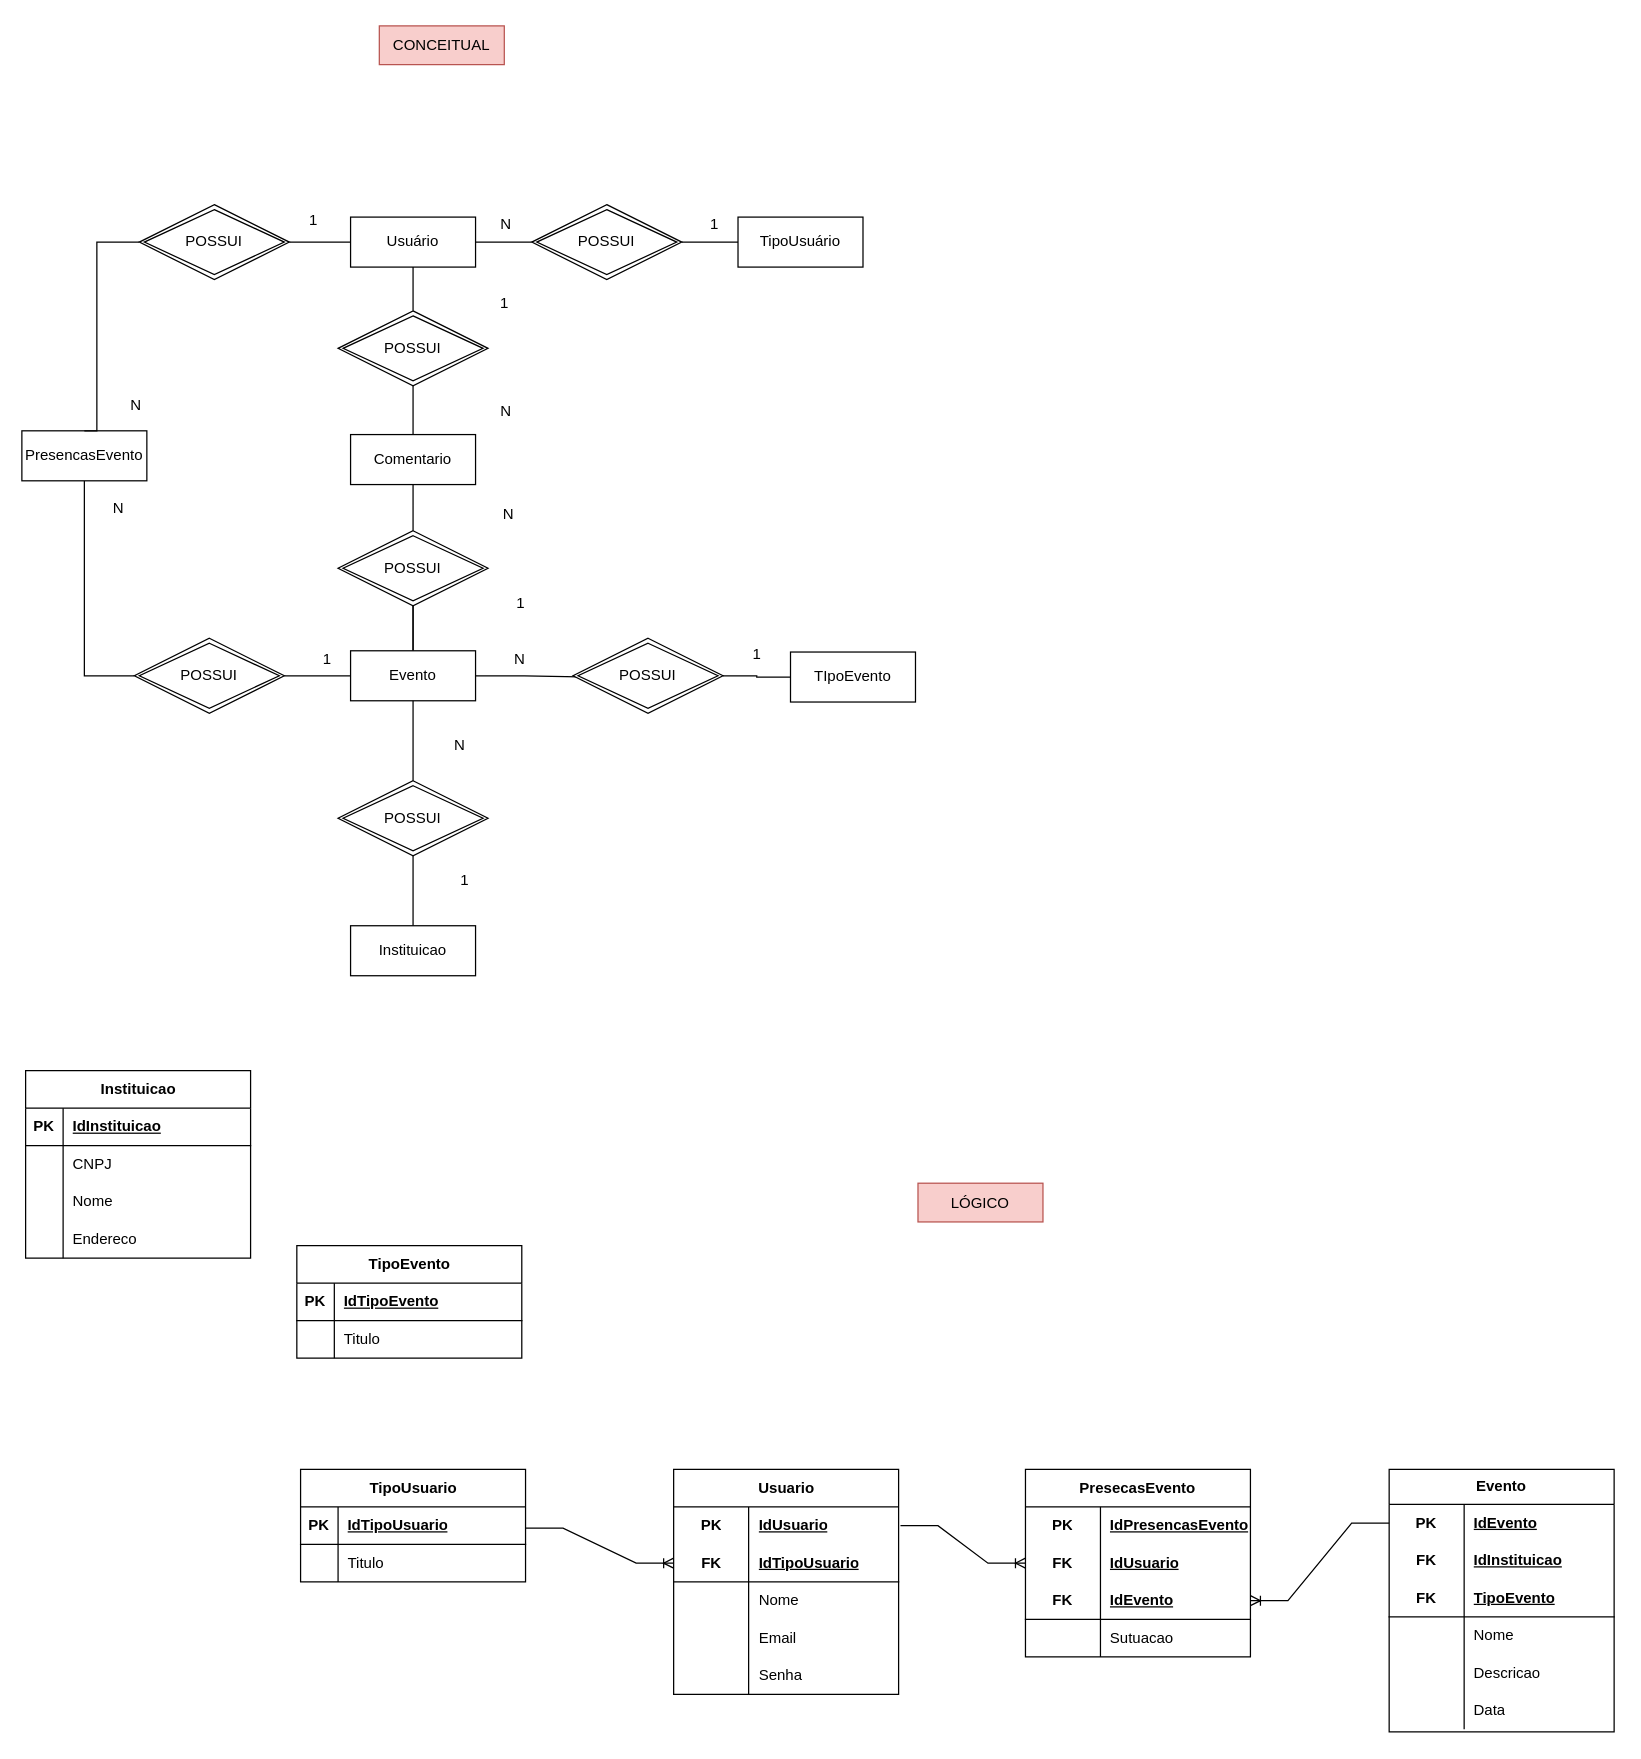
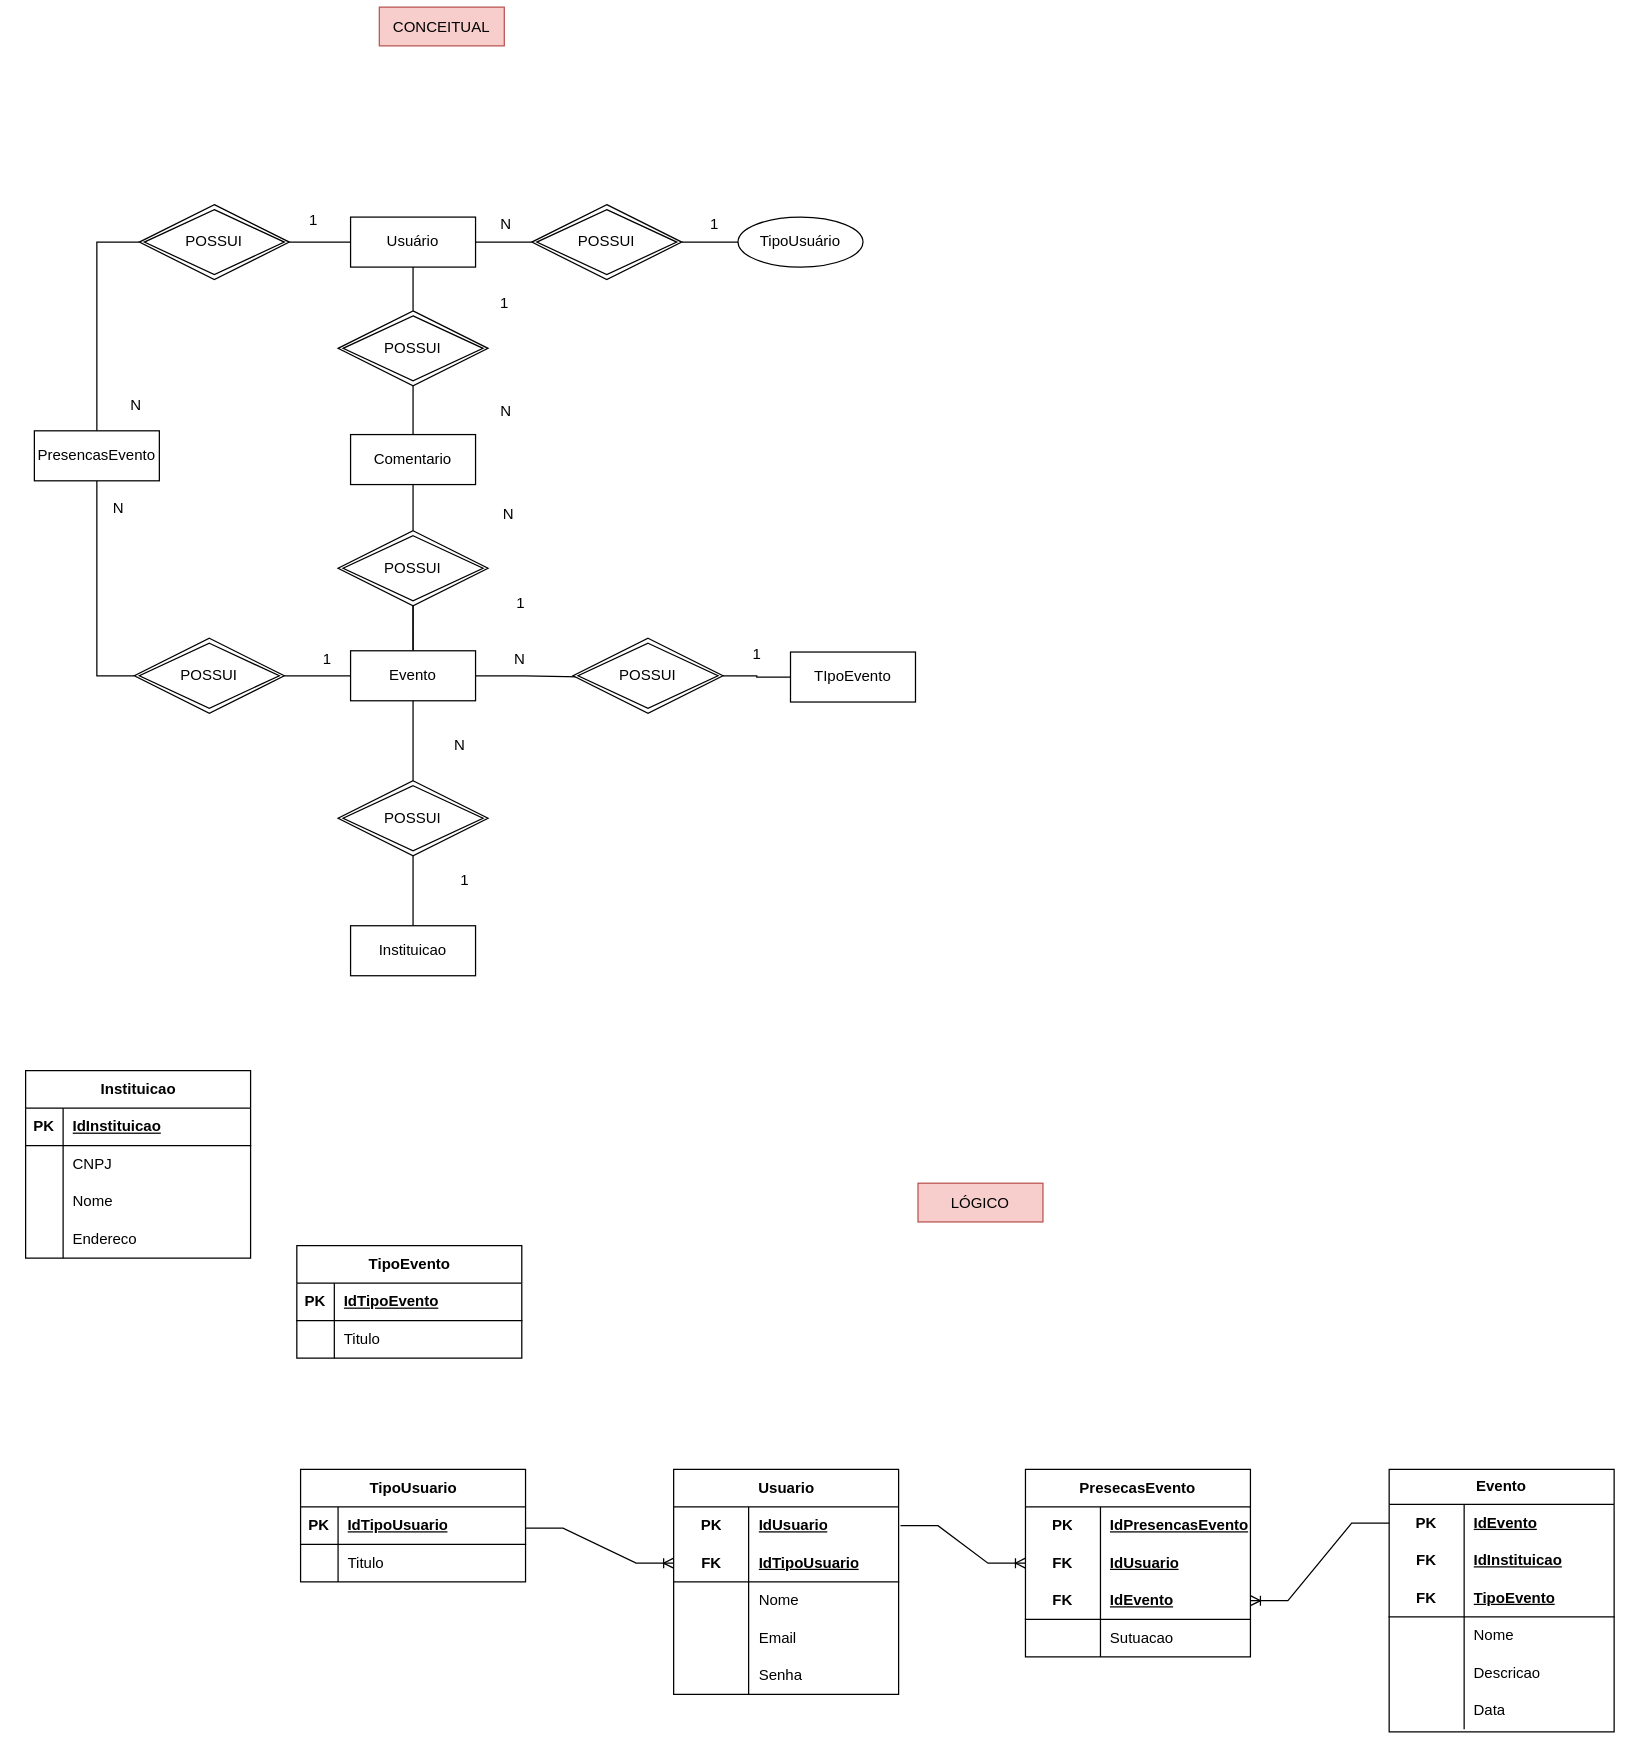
node "CONCEITUAL": moved (442, 45) -> (442, 26)
node "TipoUsuário": shape rectangle -> ellipse
node "PresencasEvento": moved (84, 456) -> (97, 456)
